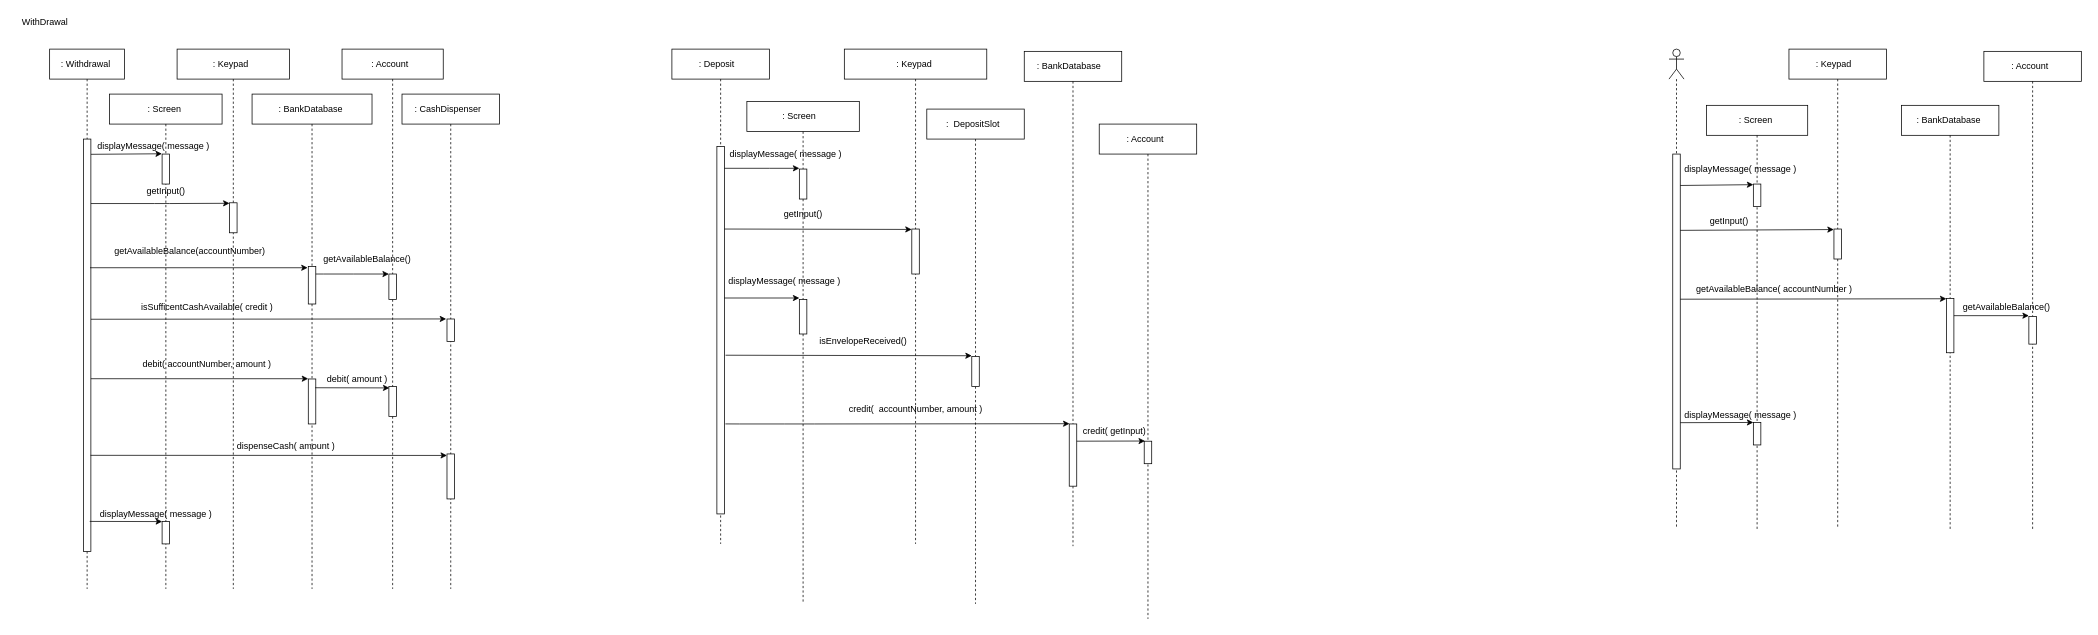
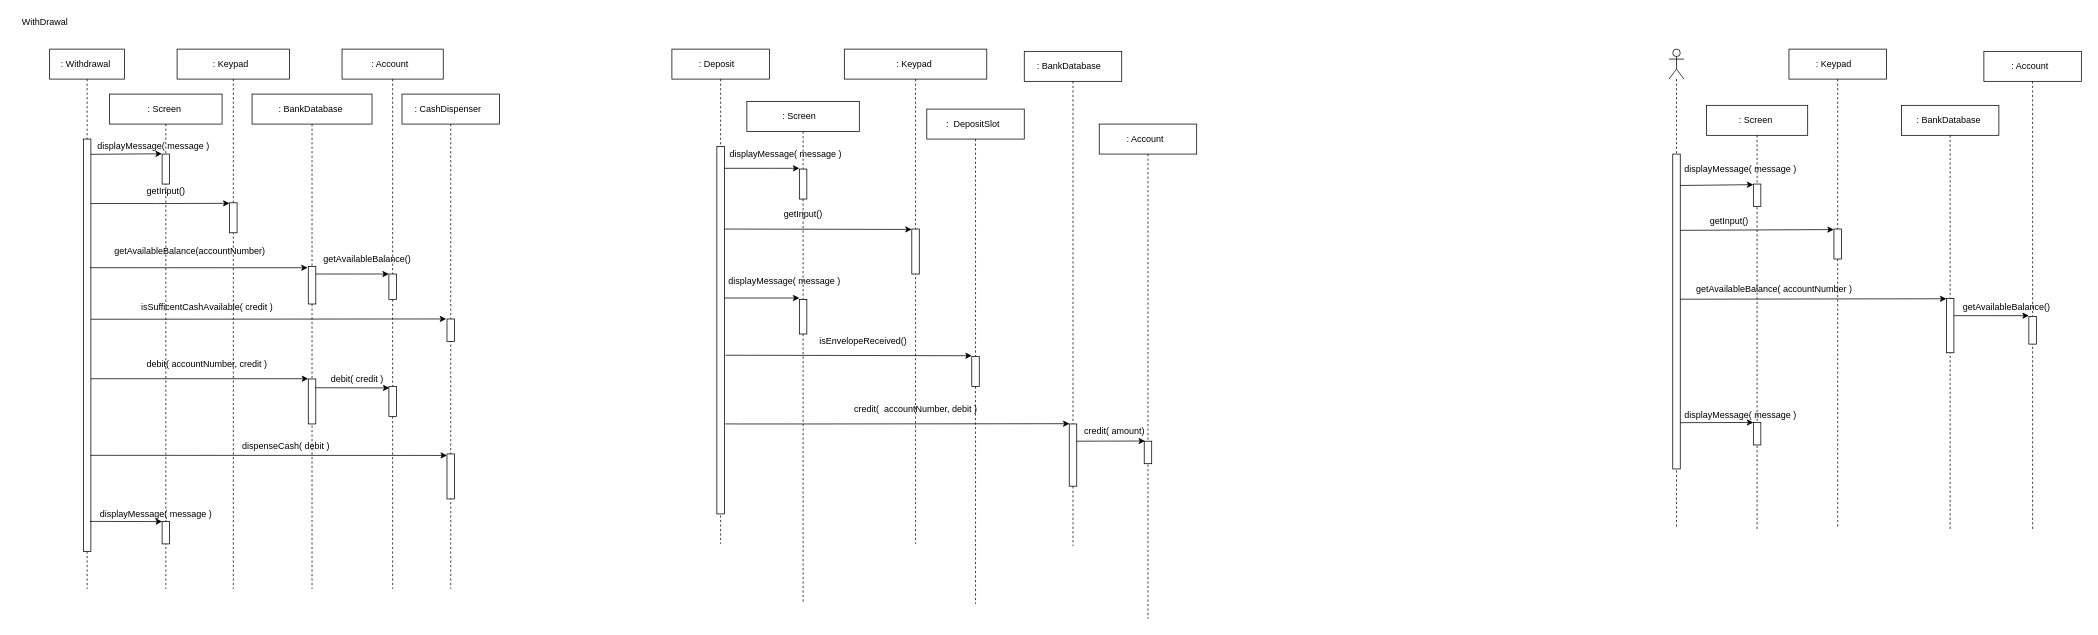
node "debit( accountNumber, amount )": label "debit( accountNumber, amount )" -> "debit( accountNumber, credit )"
node "debit( amount )": label "debit( amount )" -> "debit( credit )"
node "credit( accountNumber, amount )": label "credit( accountNumber, amount )" -> "credit( accountNumber, debit )"
node "credit( getInput)": label "credit( getInput)" -> "credit( amount)"
node "dispenseCash( amount )": label "dispenseCash( amount )" -> "dispenseCash( debit )"
